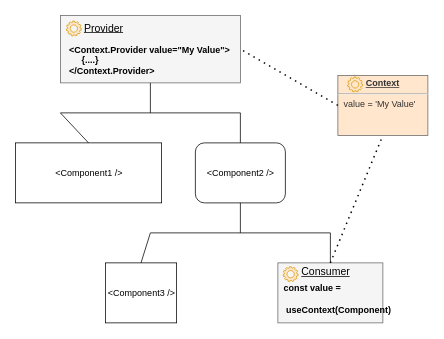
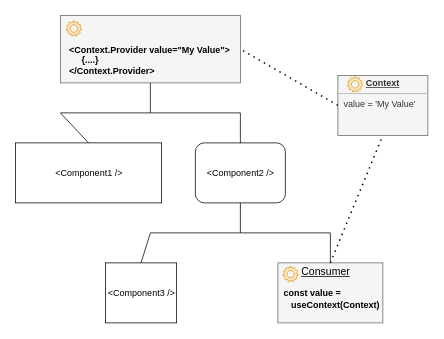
node "Provider": removed
node "Context value = 'My Value'": fillcolor #ffe6cc -> #f5f5f5
node "const value = useContext(Component)": label "const value = useContext(Component)" -> "const value = useContext(Context)"
